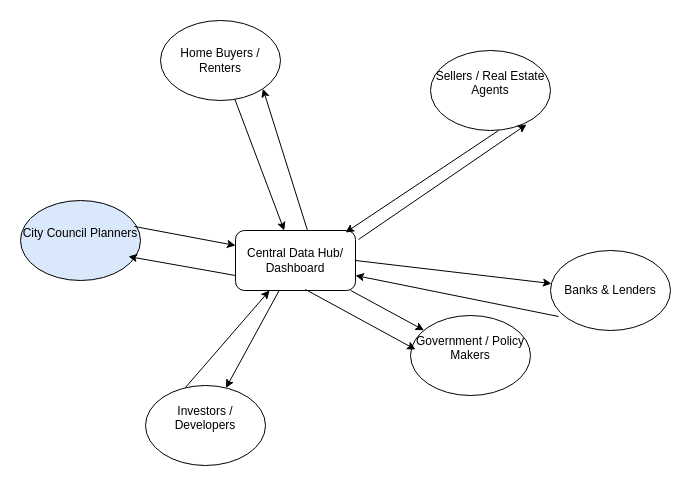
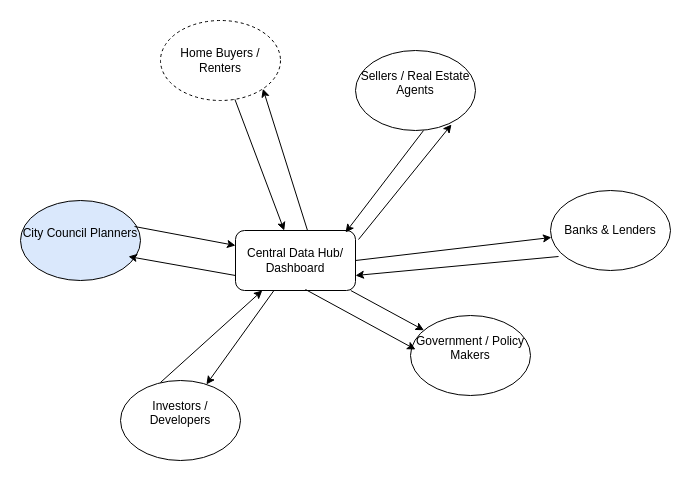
node "Home Buyers / Renters": style solid -> dashed
node "Sellers / Real Estate Agents": moved (491, 91) -> (416, 91)
node "Banks & Lenders": moved (611, 291) -> (611, 231)
node "Investors / Developers": moved (206, 426) -> (181, 421)
